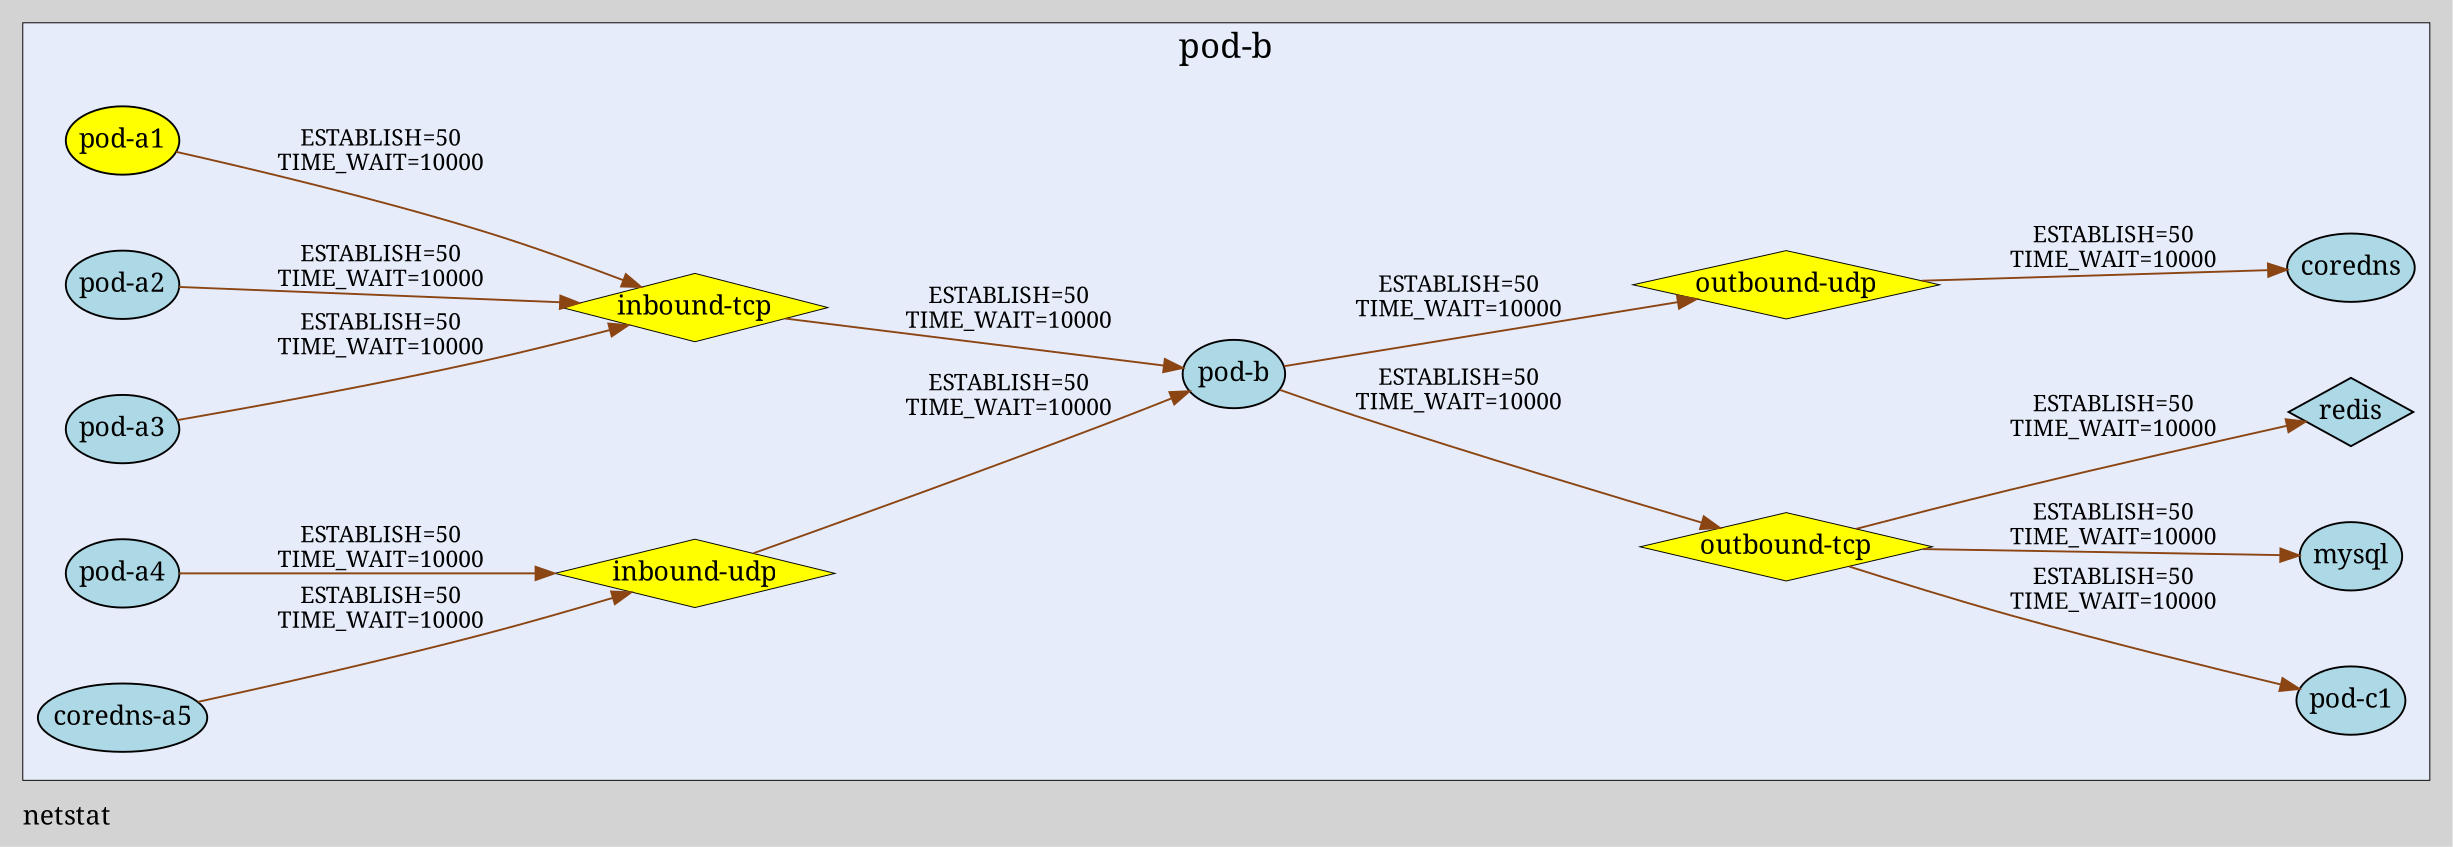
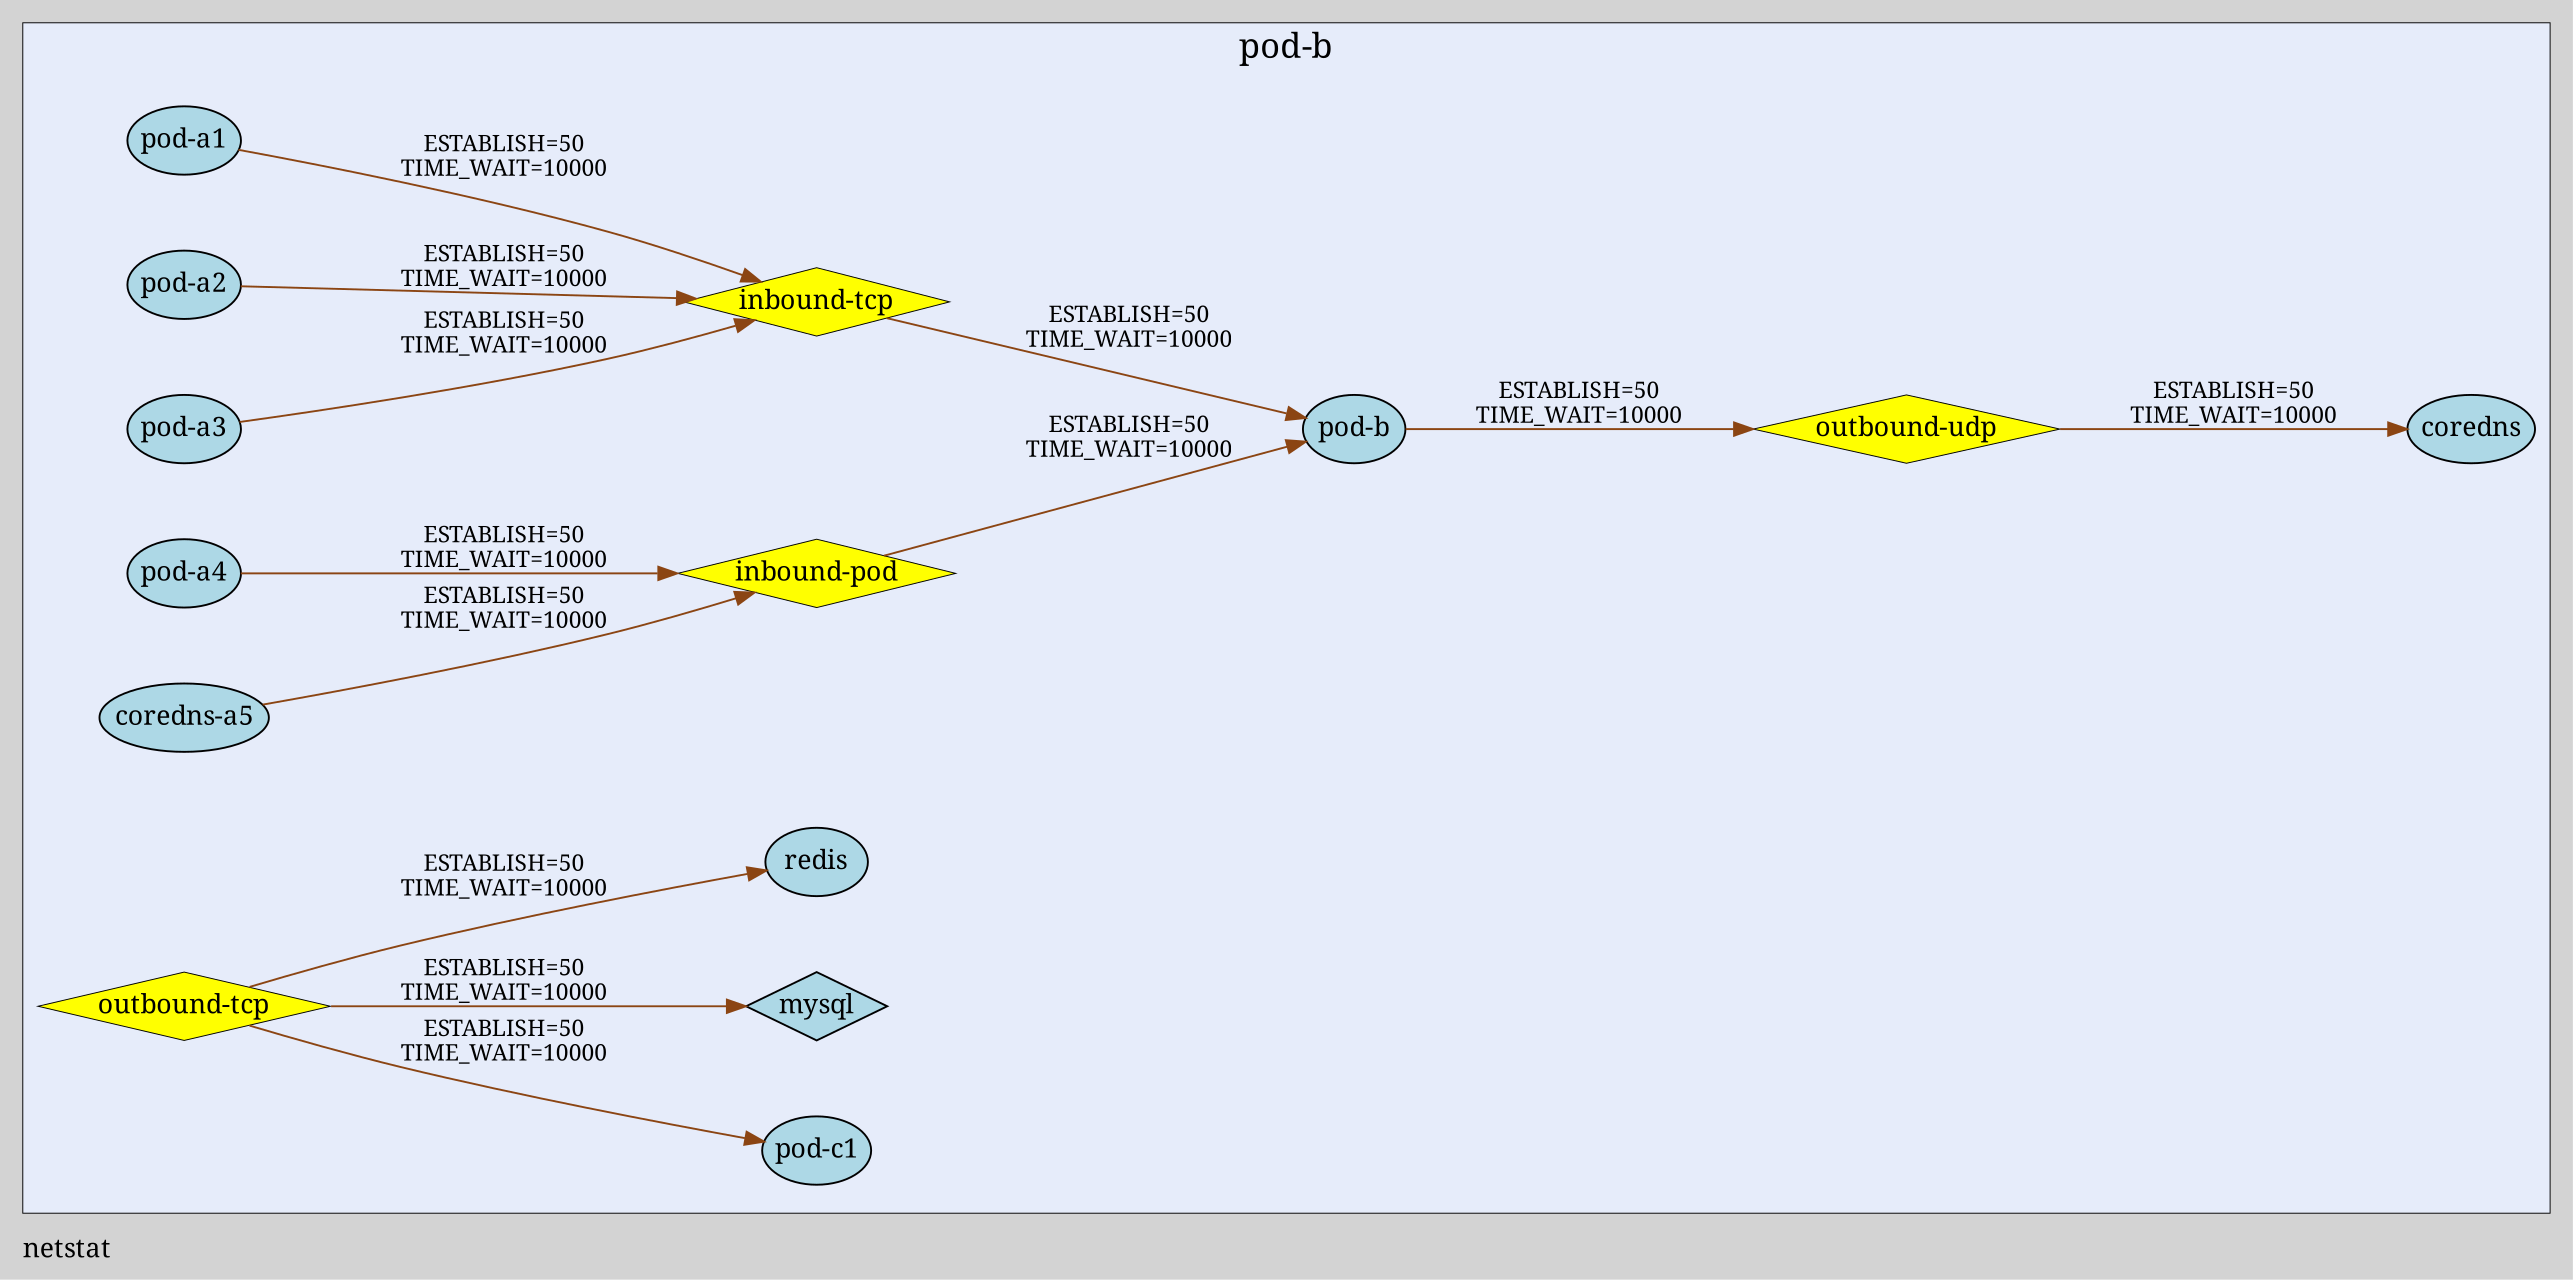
node "pod-a1": fillcolor yellow -> lightblue
node "redis": shape diamond -> ellipse
edge "pod-b" -> "outbound-tcp": removed, label "ESTABLISH=50 TIME_WAIT=10000"
node "mysql": shape ellipse -> diamond
node "inbound-udp": label "inbound-udp" -> "inbound-pod"
